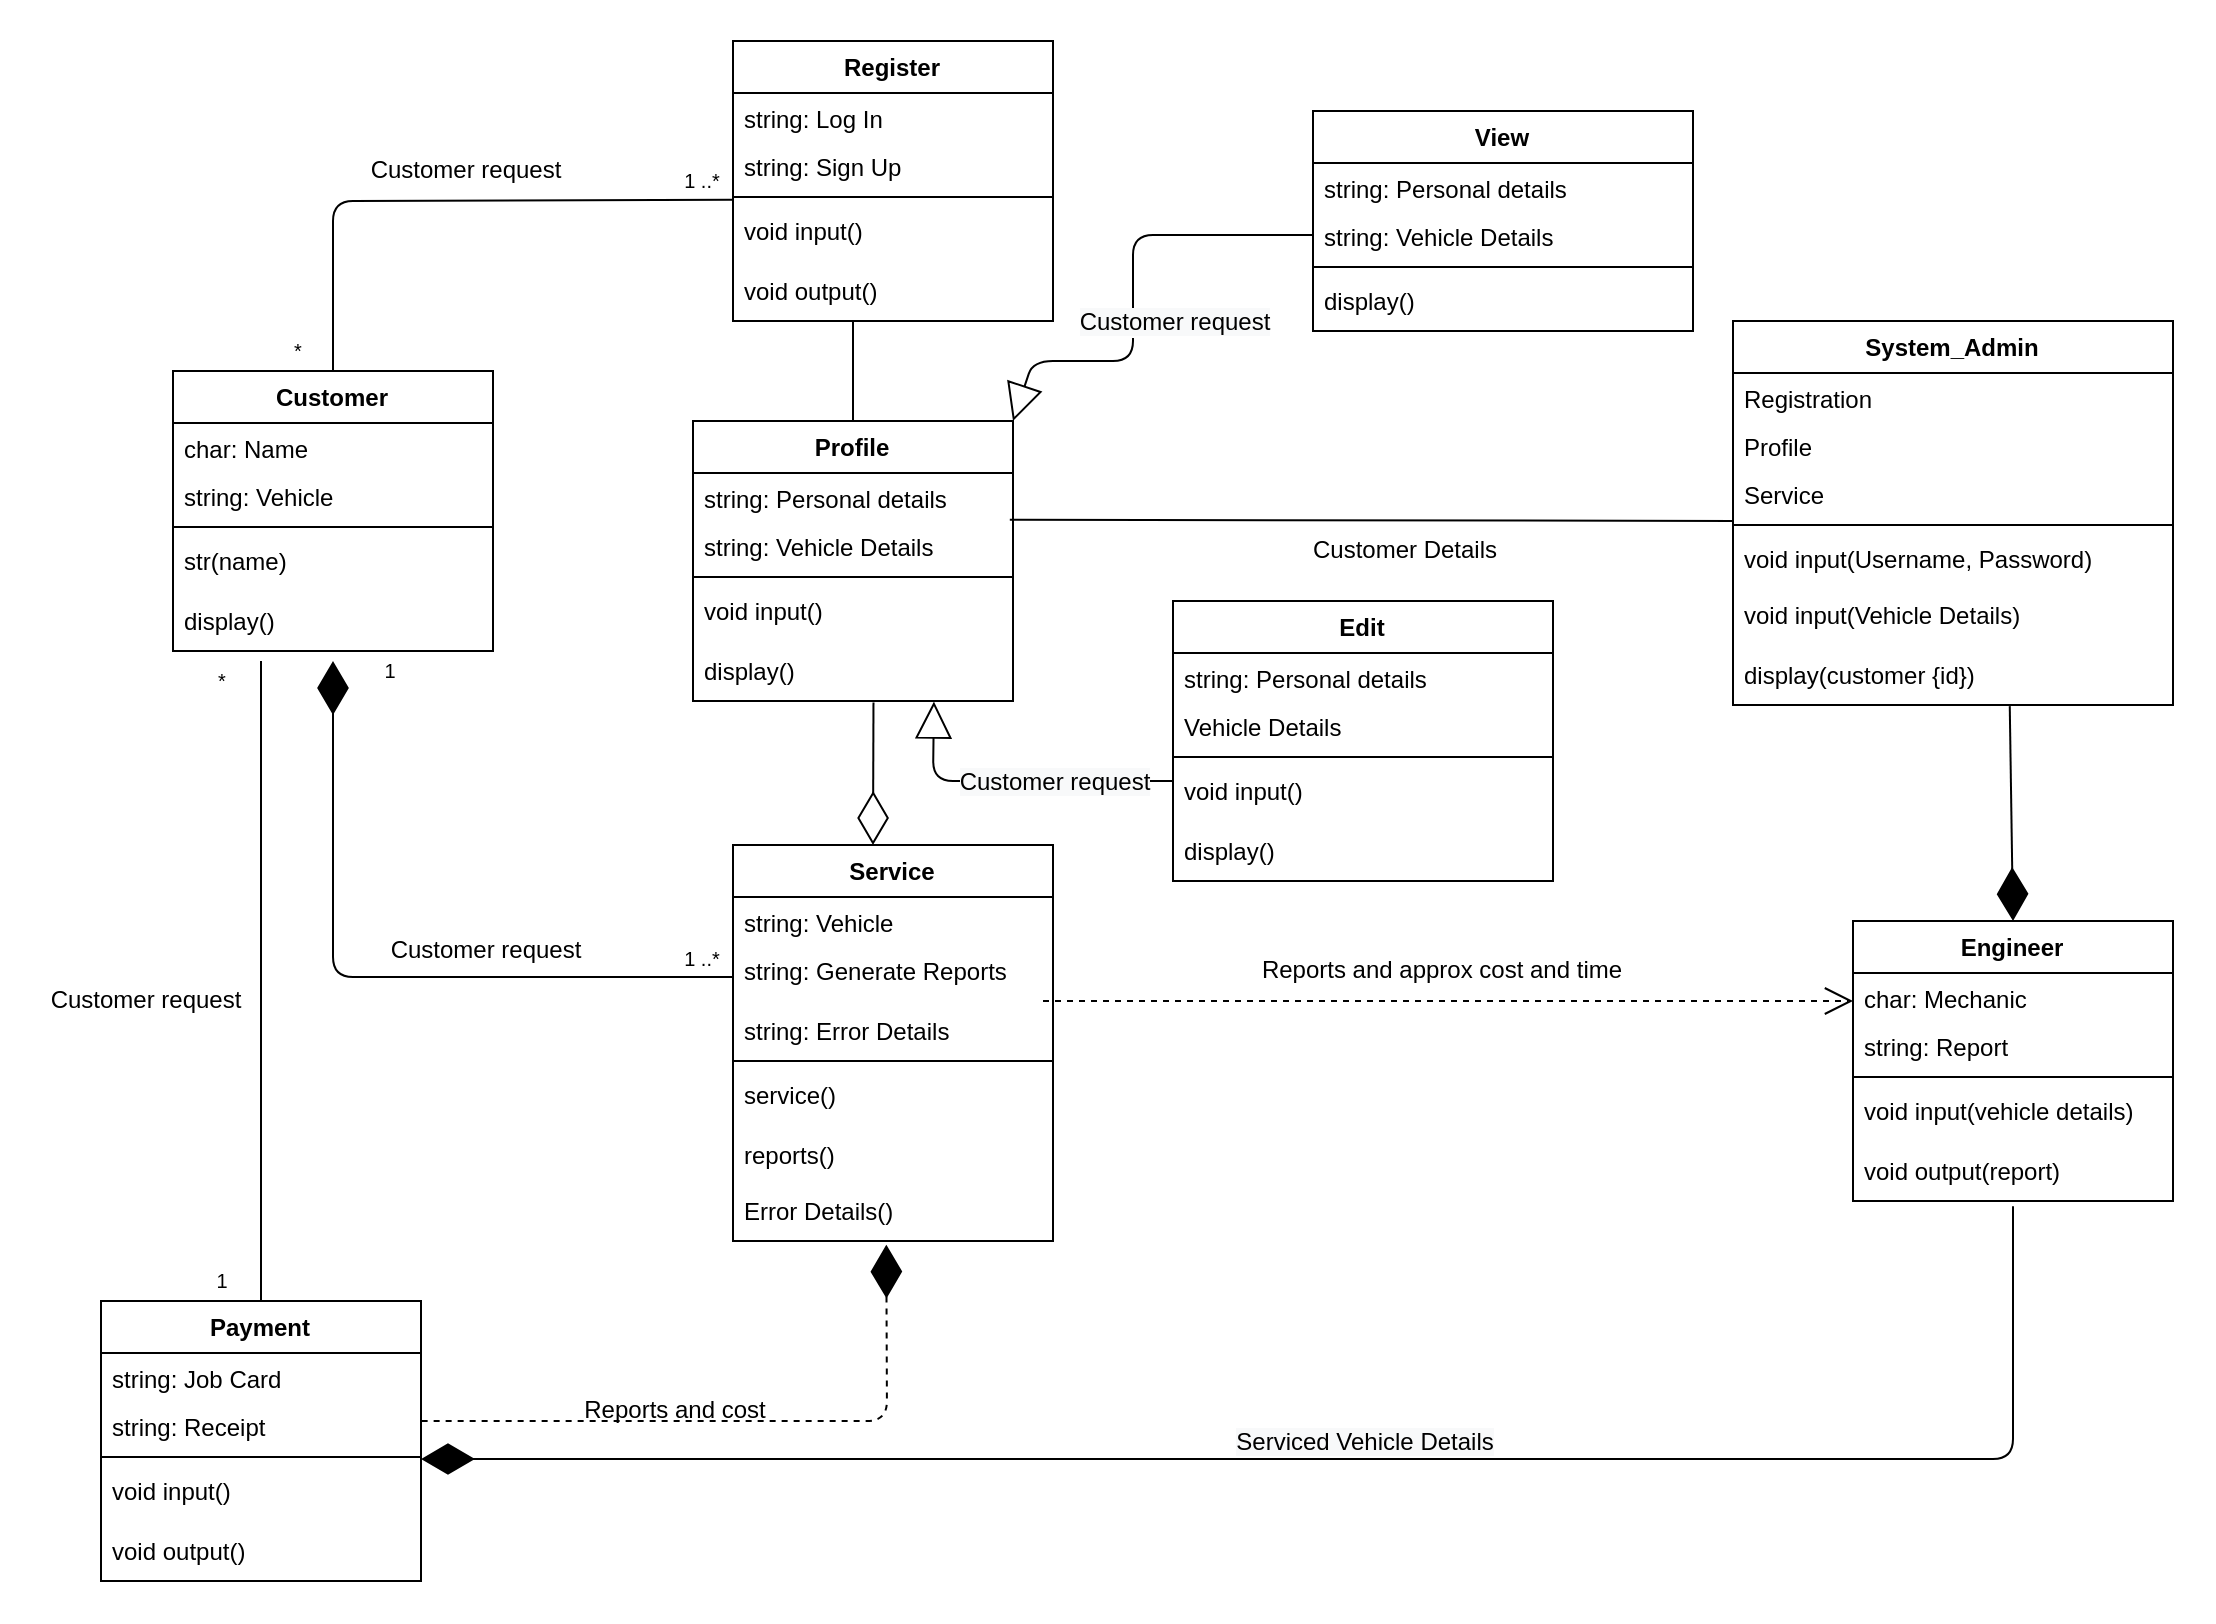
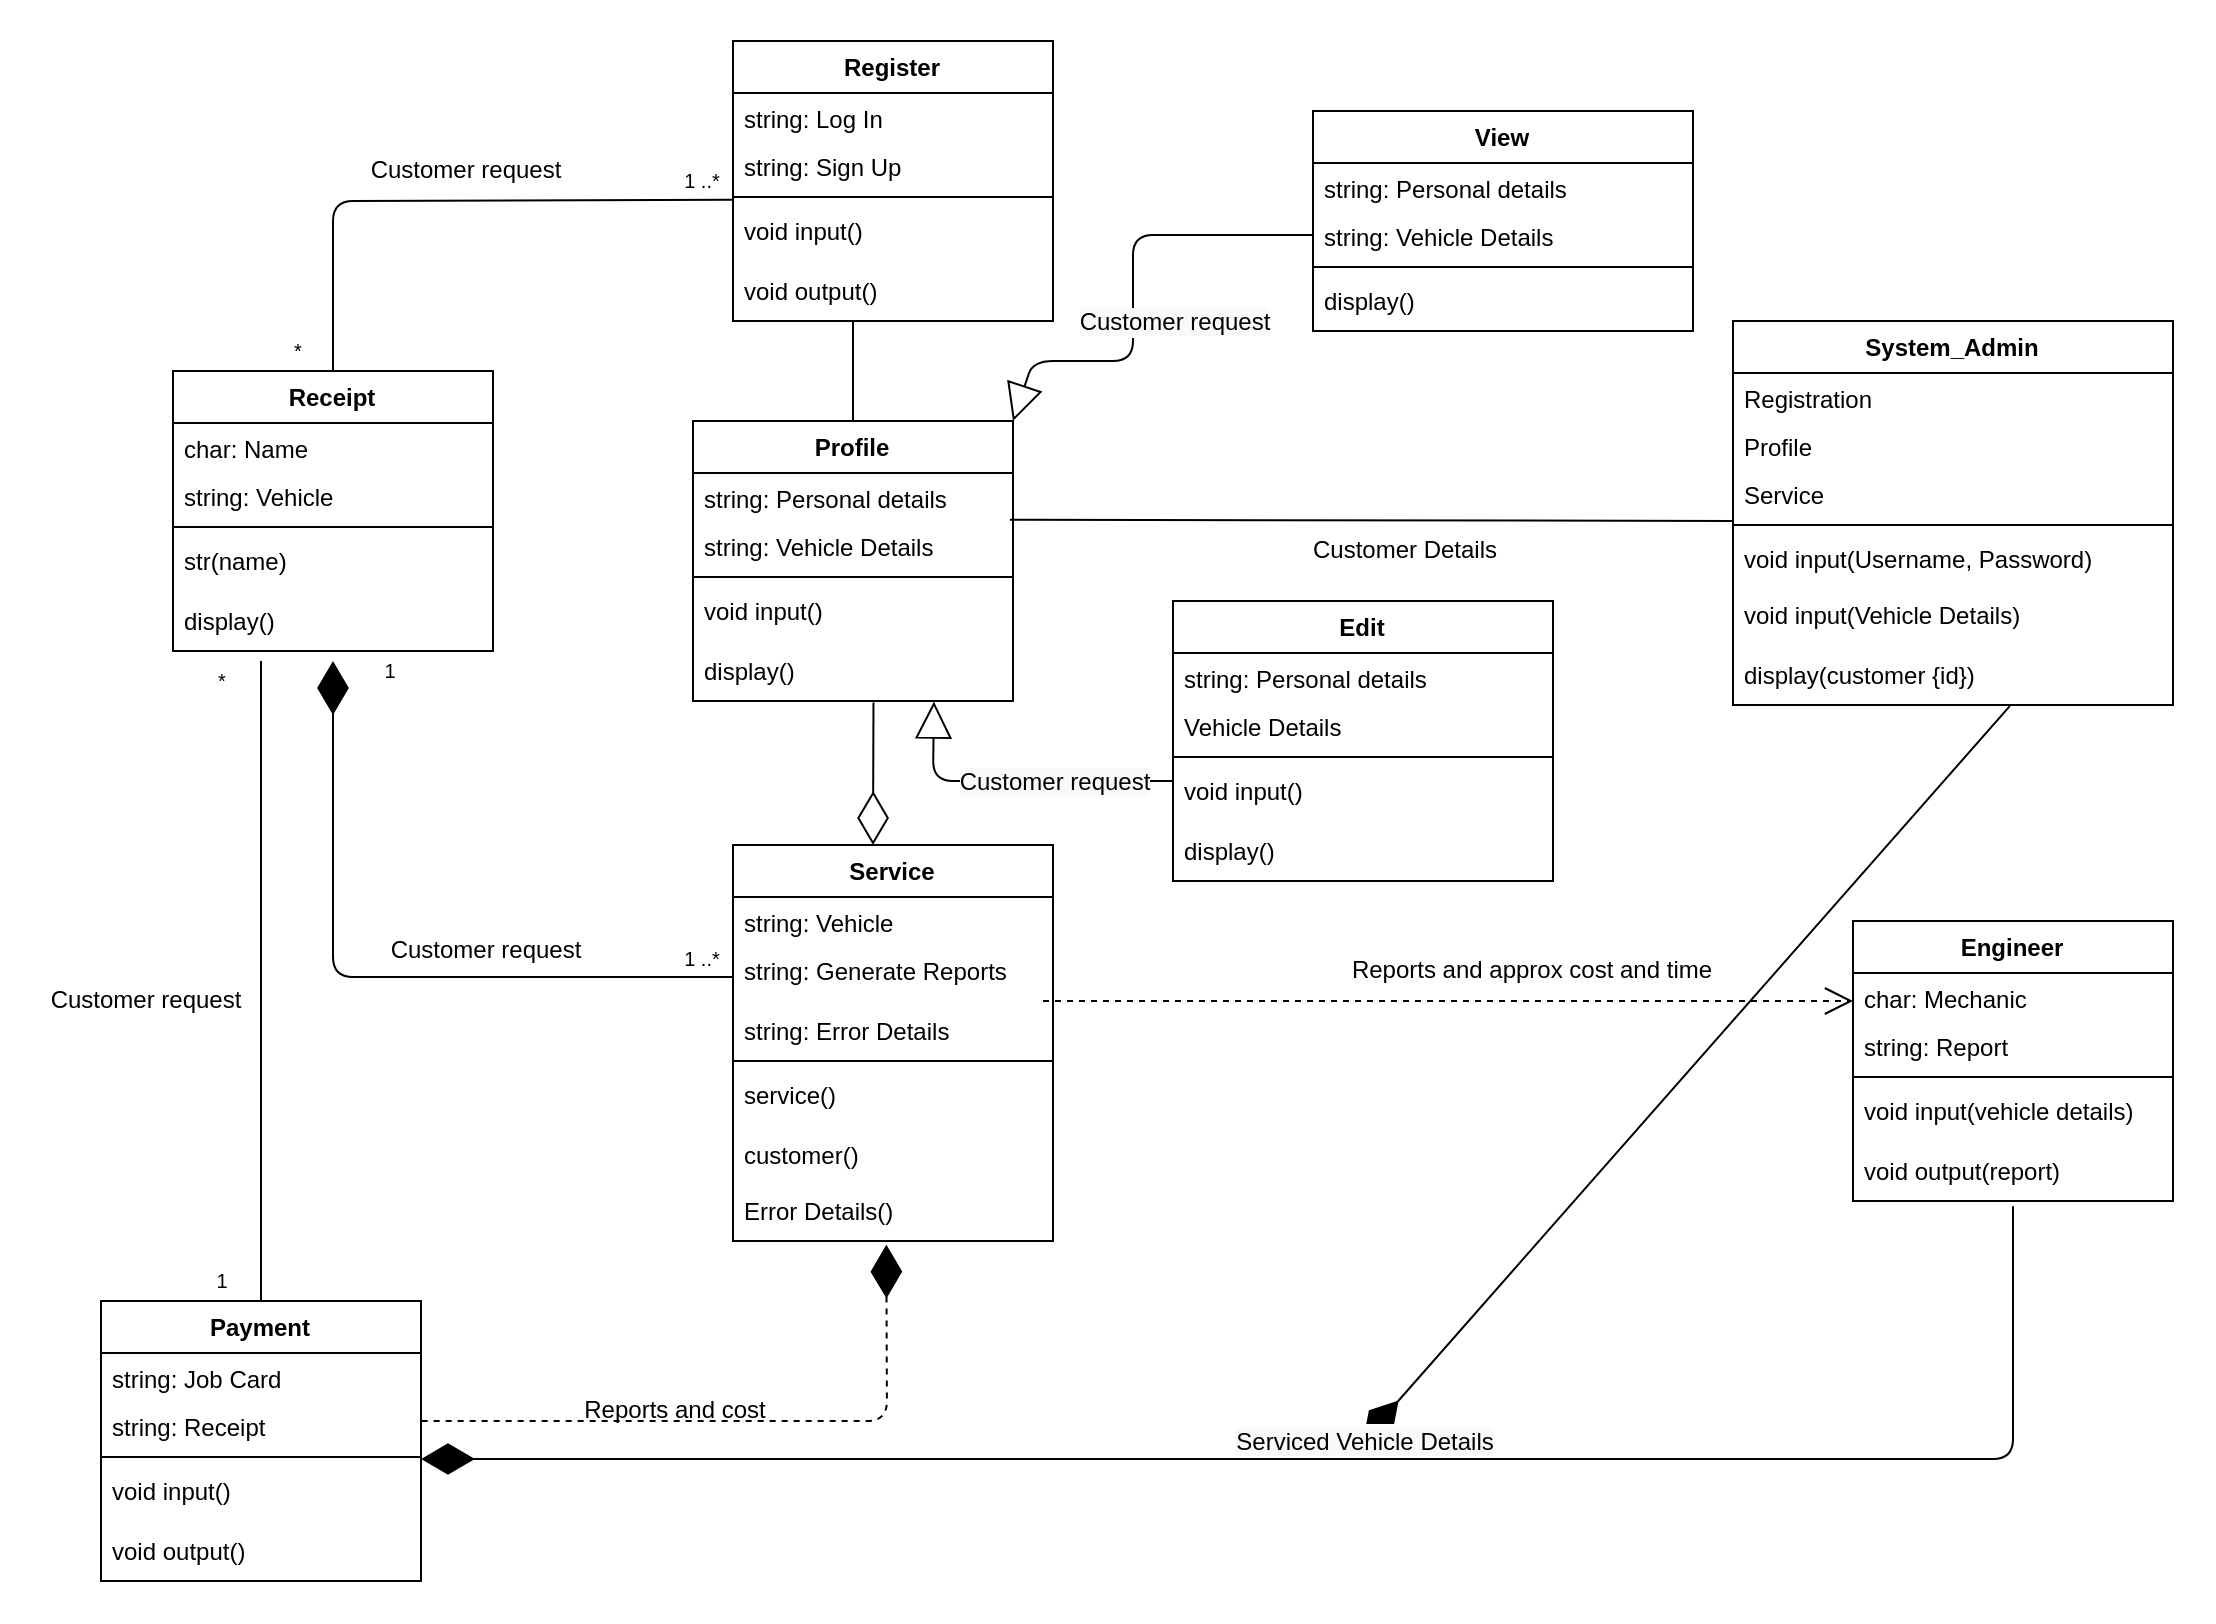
node "Customer": label "Customer" -> "Receipt"
edge "display(customer {id})" -> "Engineer": now "display(customer {id})" -> "Serviced Vehicle Details"
node "Reports and approx cost and time": moved (1443, 971) -> (1533, 971)
node "reports()": label "reports()" -> "customer()"
